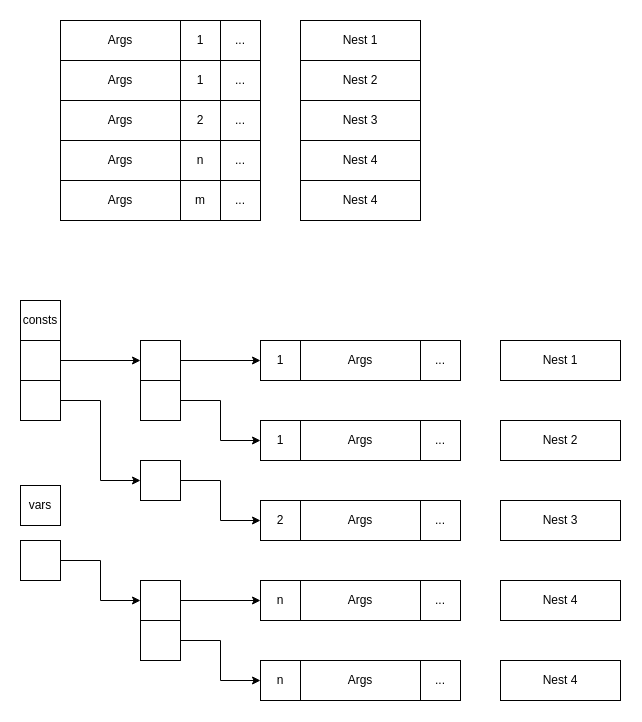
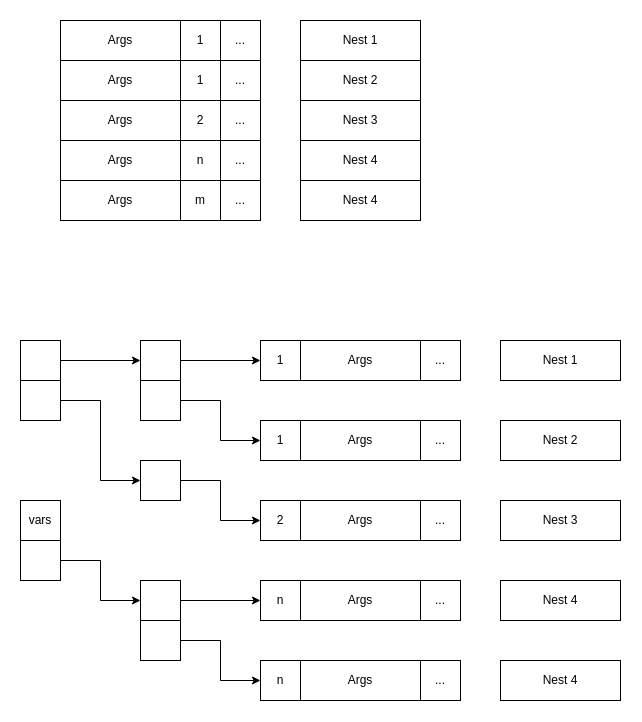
node "consts": removed
node "vars": moved (41, 506) -> (41, 521)
